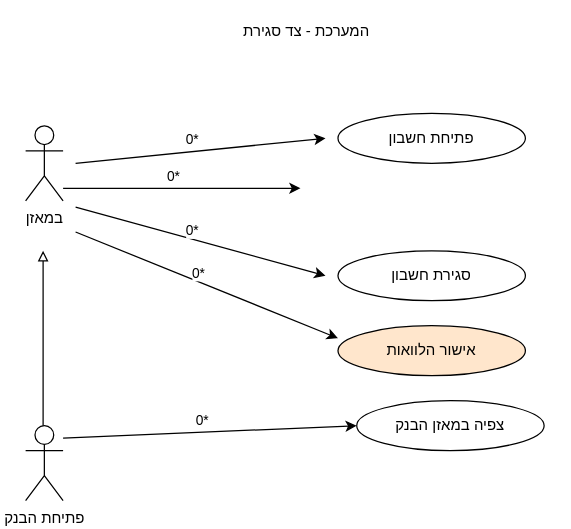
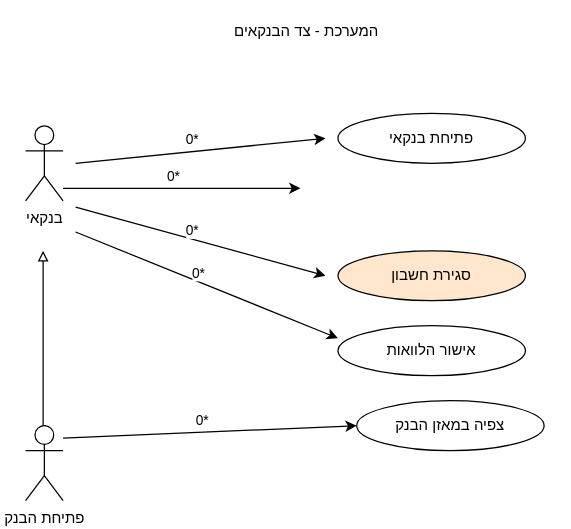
node "המערכת - צד סגירת": label "המערכת - צד סגירת" -> "המערכת - צד הבנקאים"
node "פתיחת חשבון": label "פתיחת חשבון" -> "פתיחת בנקאי"
node "במאזן": label "במאזן" -> "בנקאי"
node "סגירת חשבון": fillcolor #ffffff -> #ffe6cc
node "אישור הלוואות": fillcolor #ffe6cc -> #ffffff
